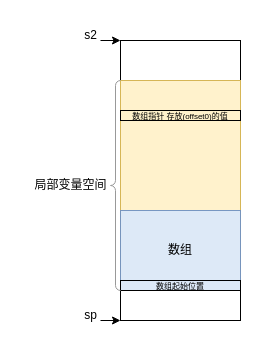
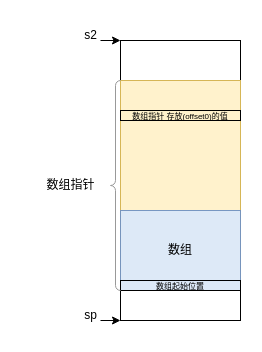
node "局部变量空间": label "局部变量空间" -> "数组指针"
